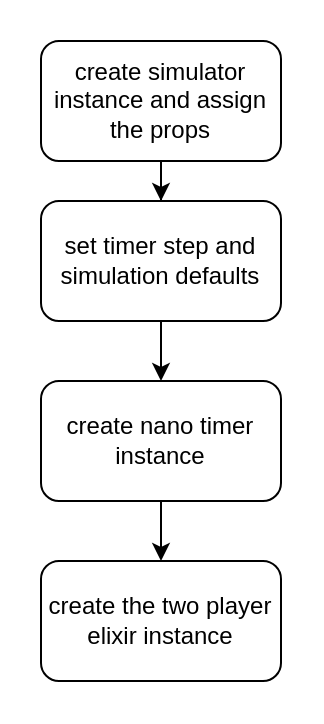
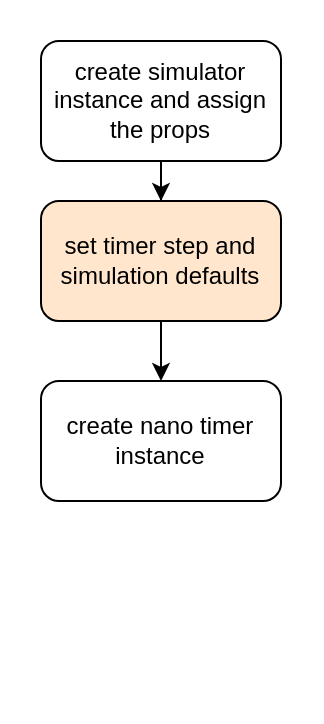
node "set timer step and simulation defaults": fillcolor #ffffff -> #ffe6cc
edge "create nano timer instance" -> "create the two player elixir instance": removed
node "create the two player elixir instance": removed
